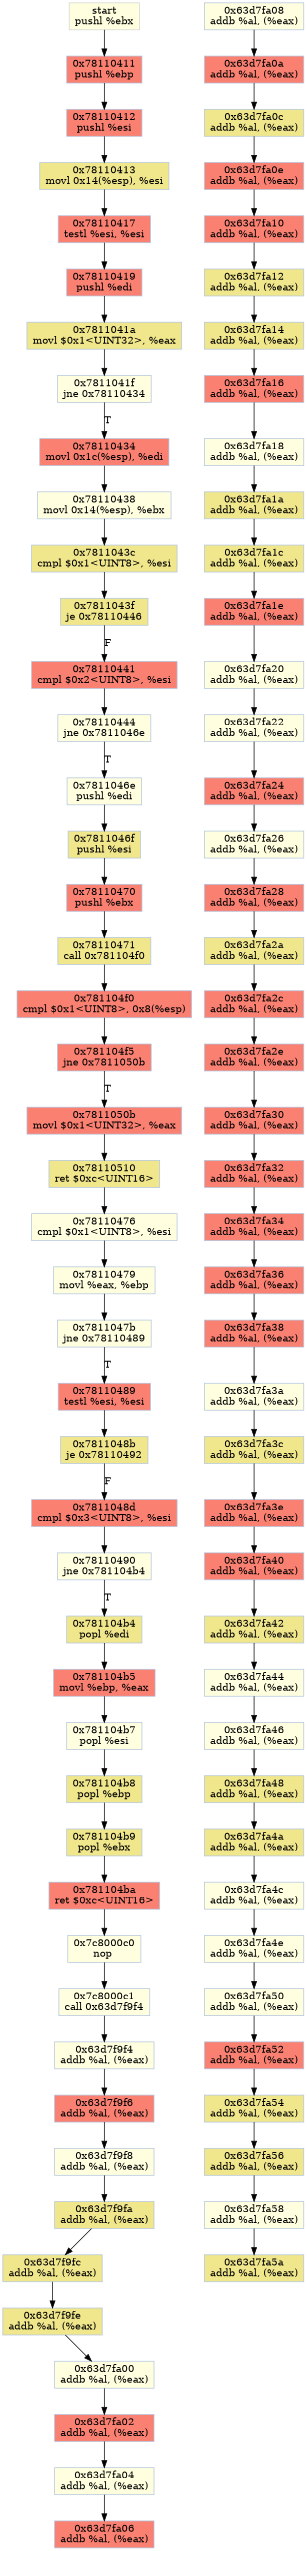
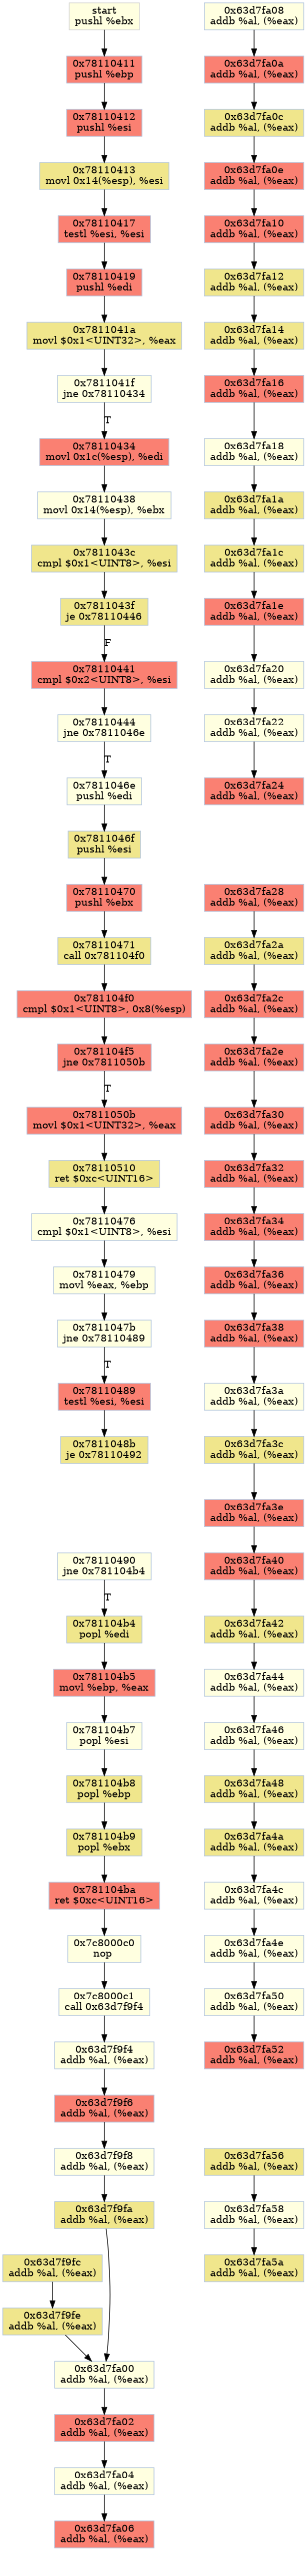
node "0x63d7fa26 addb %al, (%eax)": removed
node "0x7811048d cmpl $0x3<UINT8>, %esi": removed
node "0x63d7fa54 addb %al, (%eax)": removed
edge "0x63d7f9fa addb %al, (%eax)" -> "0x63d7f9fc addb %al, (%eax)": now "0x63d7f9fa addb %al, (%eax)" -> "0x63d7fa00 addb %al, (%eax)"
